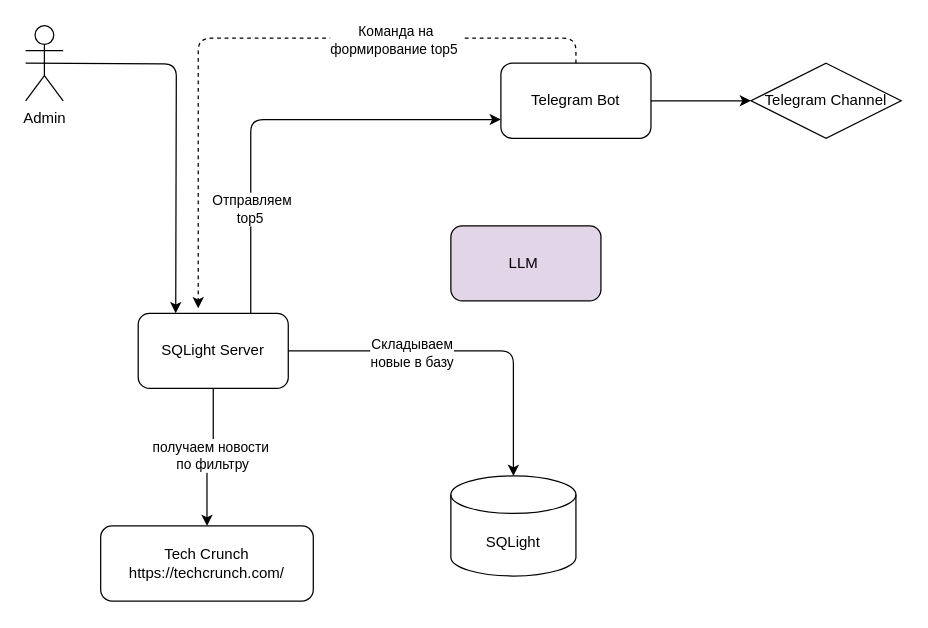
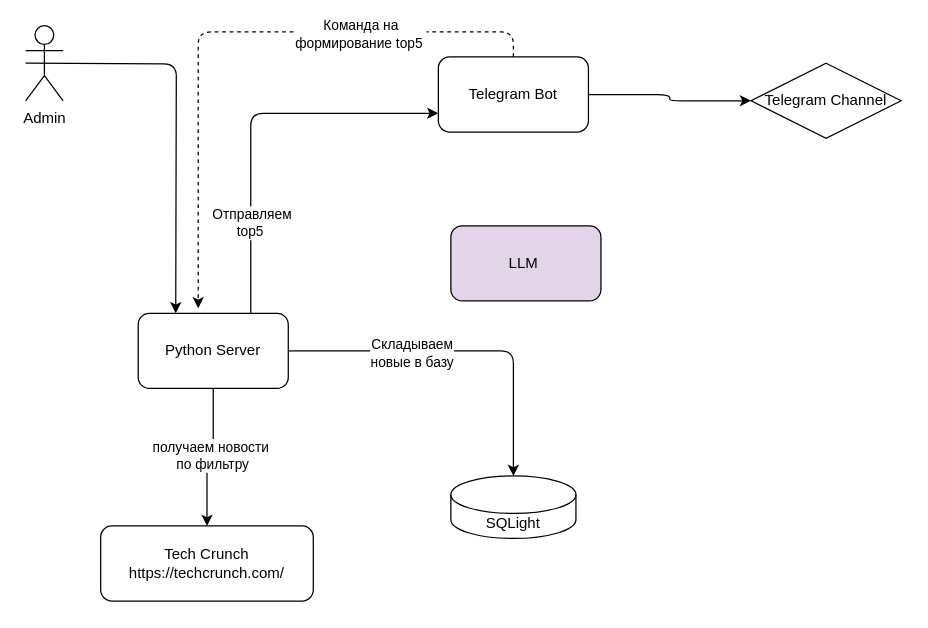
node "Telegram Bot": moved (576, 101) -> (513, 94)
node "SQLight Server": label "SQLight Server" -> "Python Server"
node "SQLight": size 125x100 -> 125x63
